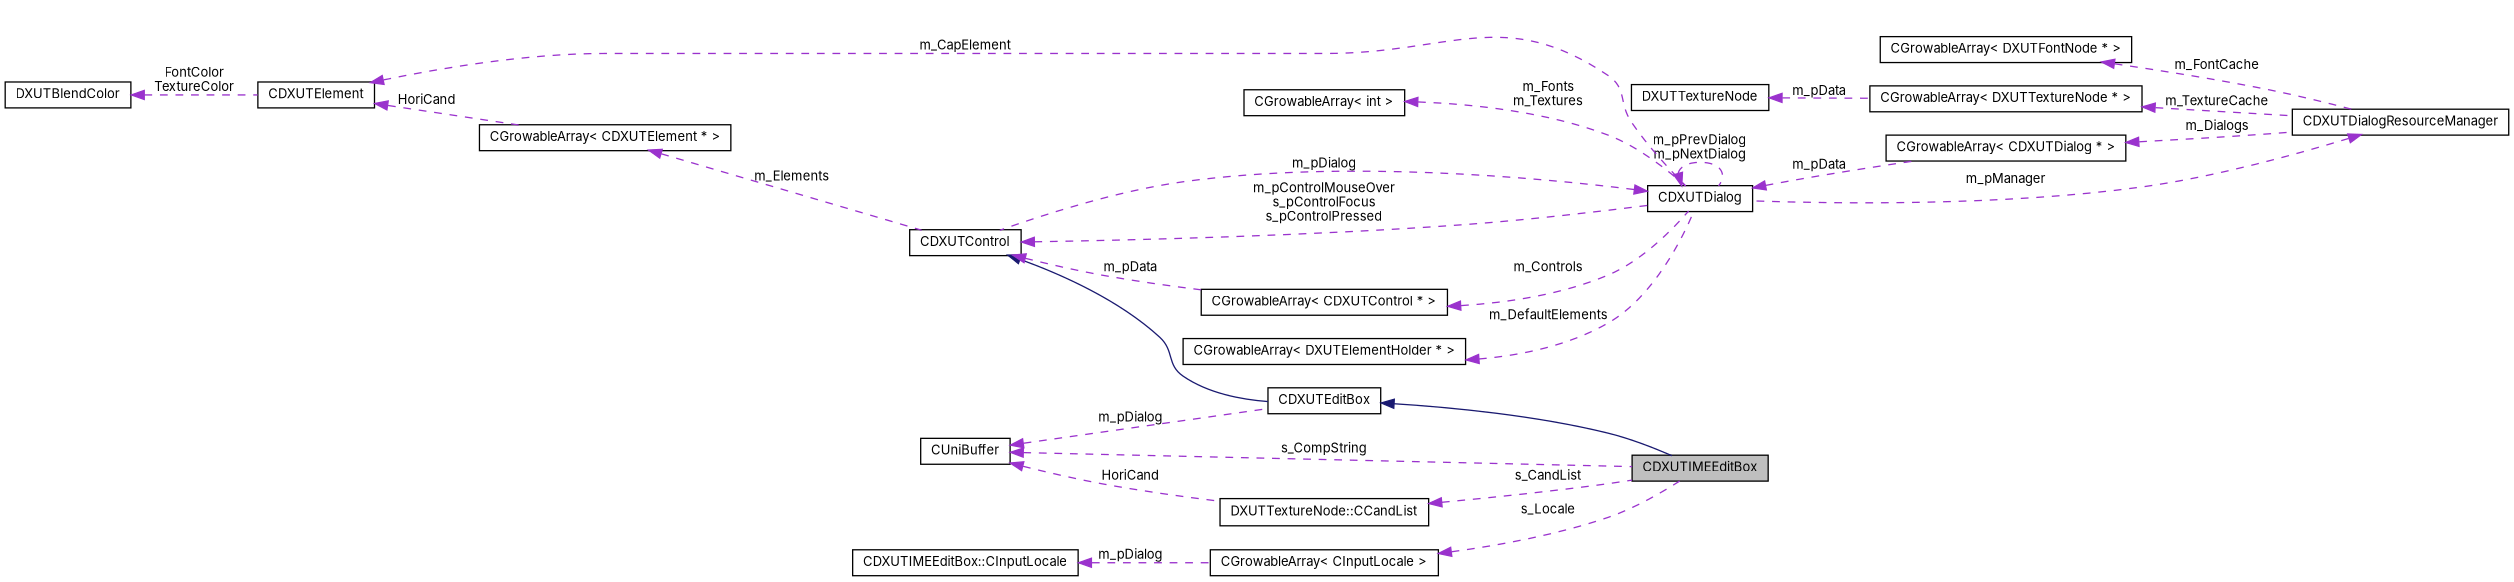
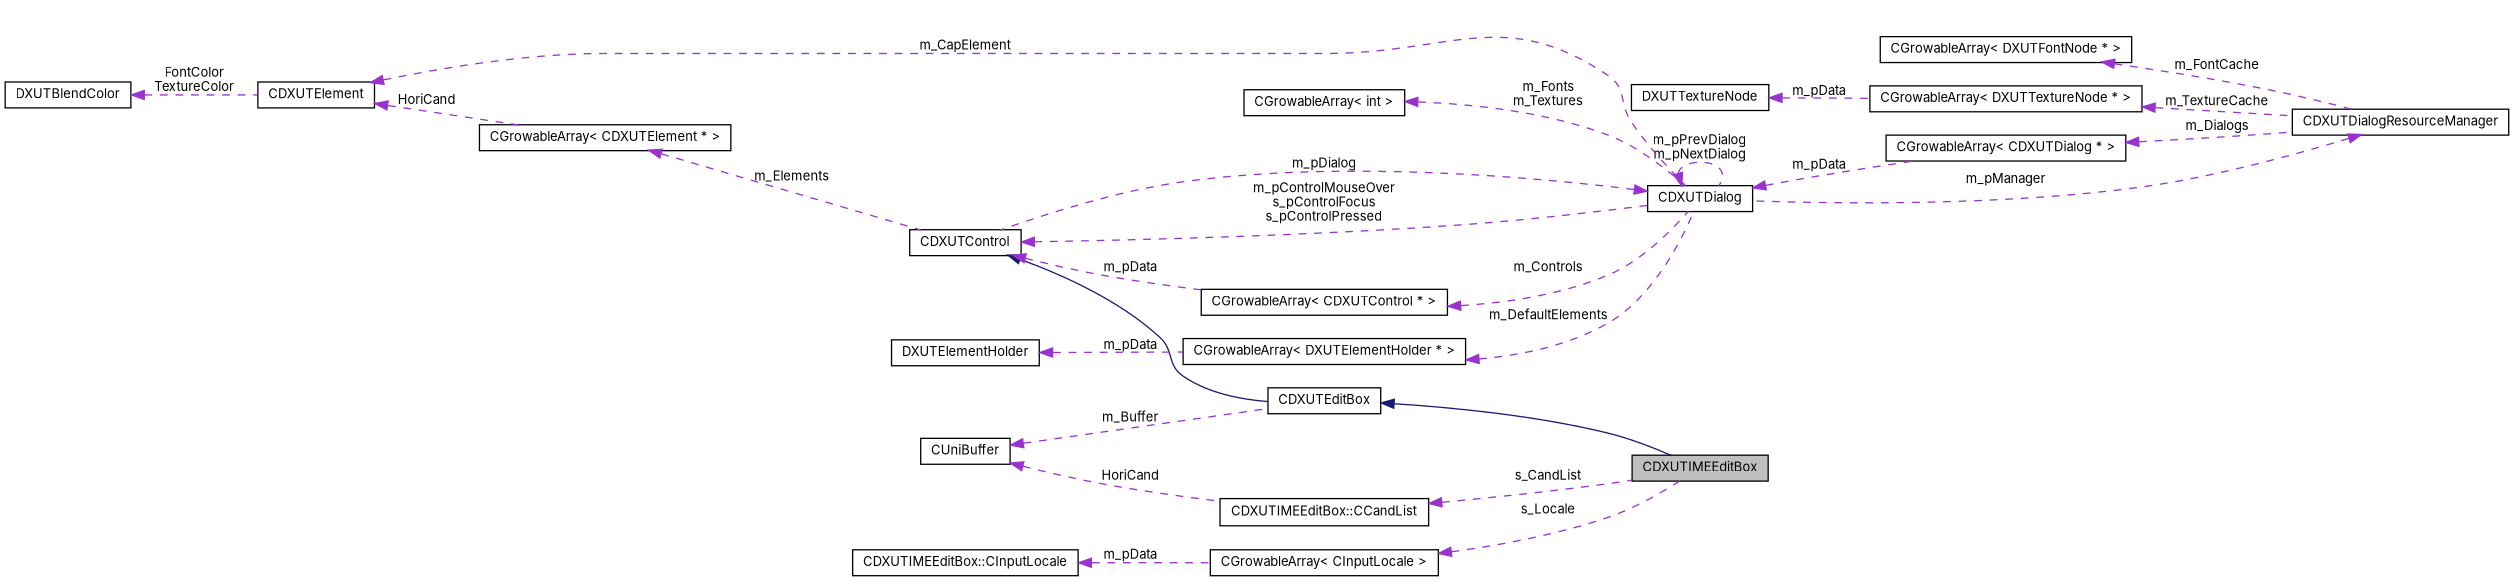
node "DXUTElementHolder": added
edge "CDXUTEditBox" -> "CUniBuffer": label "m_pDialog" -> "m_Buffer"
edge "CDXUTIMEEditBox" -> "CUniBuffer": removed, label "s_CompString"
node "DXUTTextureNode::CCandList": label "DXUTTextureNode::CCandList" -> "CDXUTIMEEditBox::CCandList"
edge "CGrowableArray< CInputLocale >" -> "CDXUTIMEEditBox::CInputLocale": label "m_pDialog" -> "m_pData"
